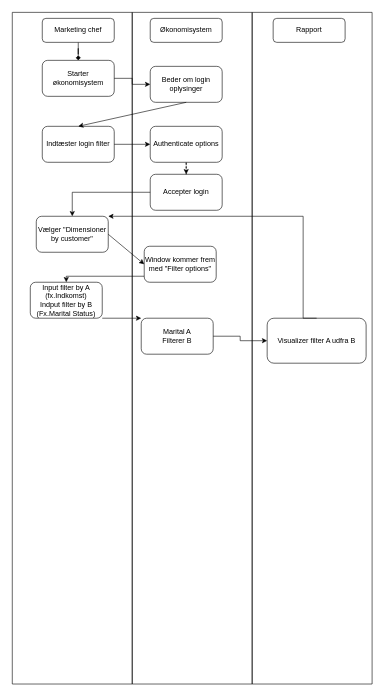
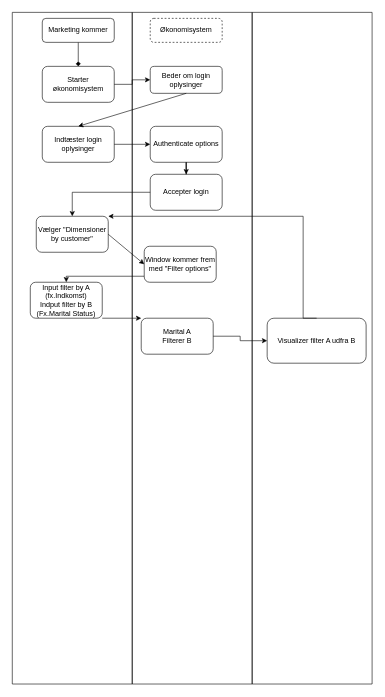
node "Marketing chef": label "Marketing chef" -> "Marketing kommer"
node "Økonomisystem": style solid -> dashed
node "Rapport": removed
node "Starter økonomisystem": moved (78, 78) -> (78, 84)
node "Beder om login oplysinger": size 72x36 -> 72x27
node "Indtæster login filter": label "Indtæster login filter" -> "Indtæster login oplysinger"
edge "Authenticate options" -> "Accepter login": style dashed -> solid
